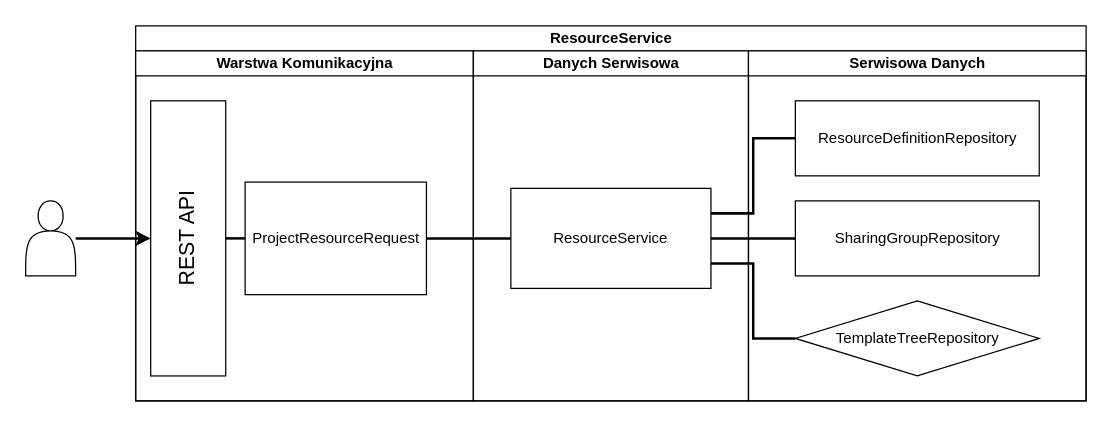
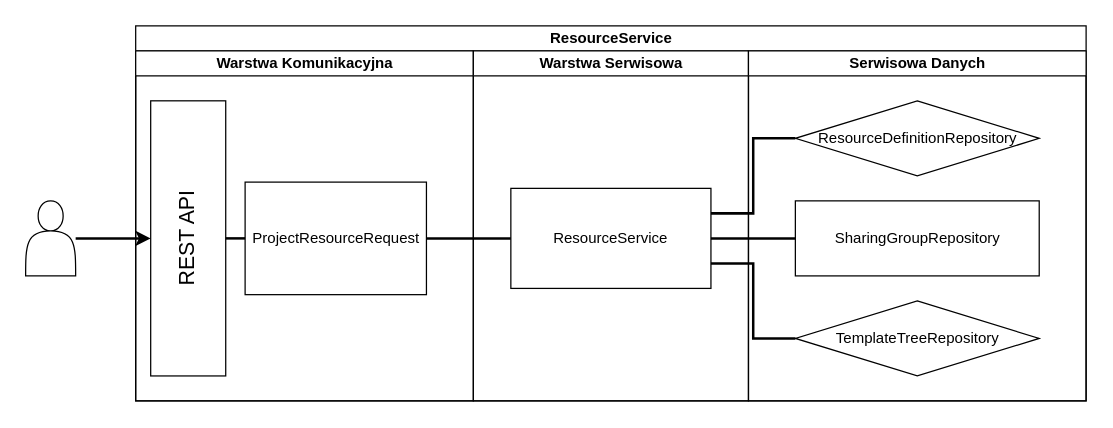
node "Danych Serwisowa": label "Danych Serwisowa" -> "Warstwa Serwisowa"
node "ResourceDefinitionRepository": shape rectangle -> diamond
